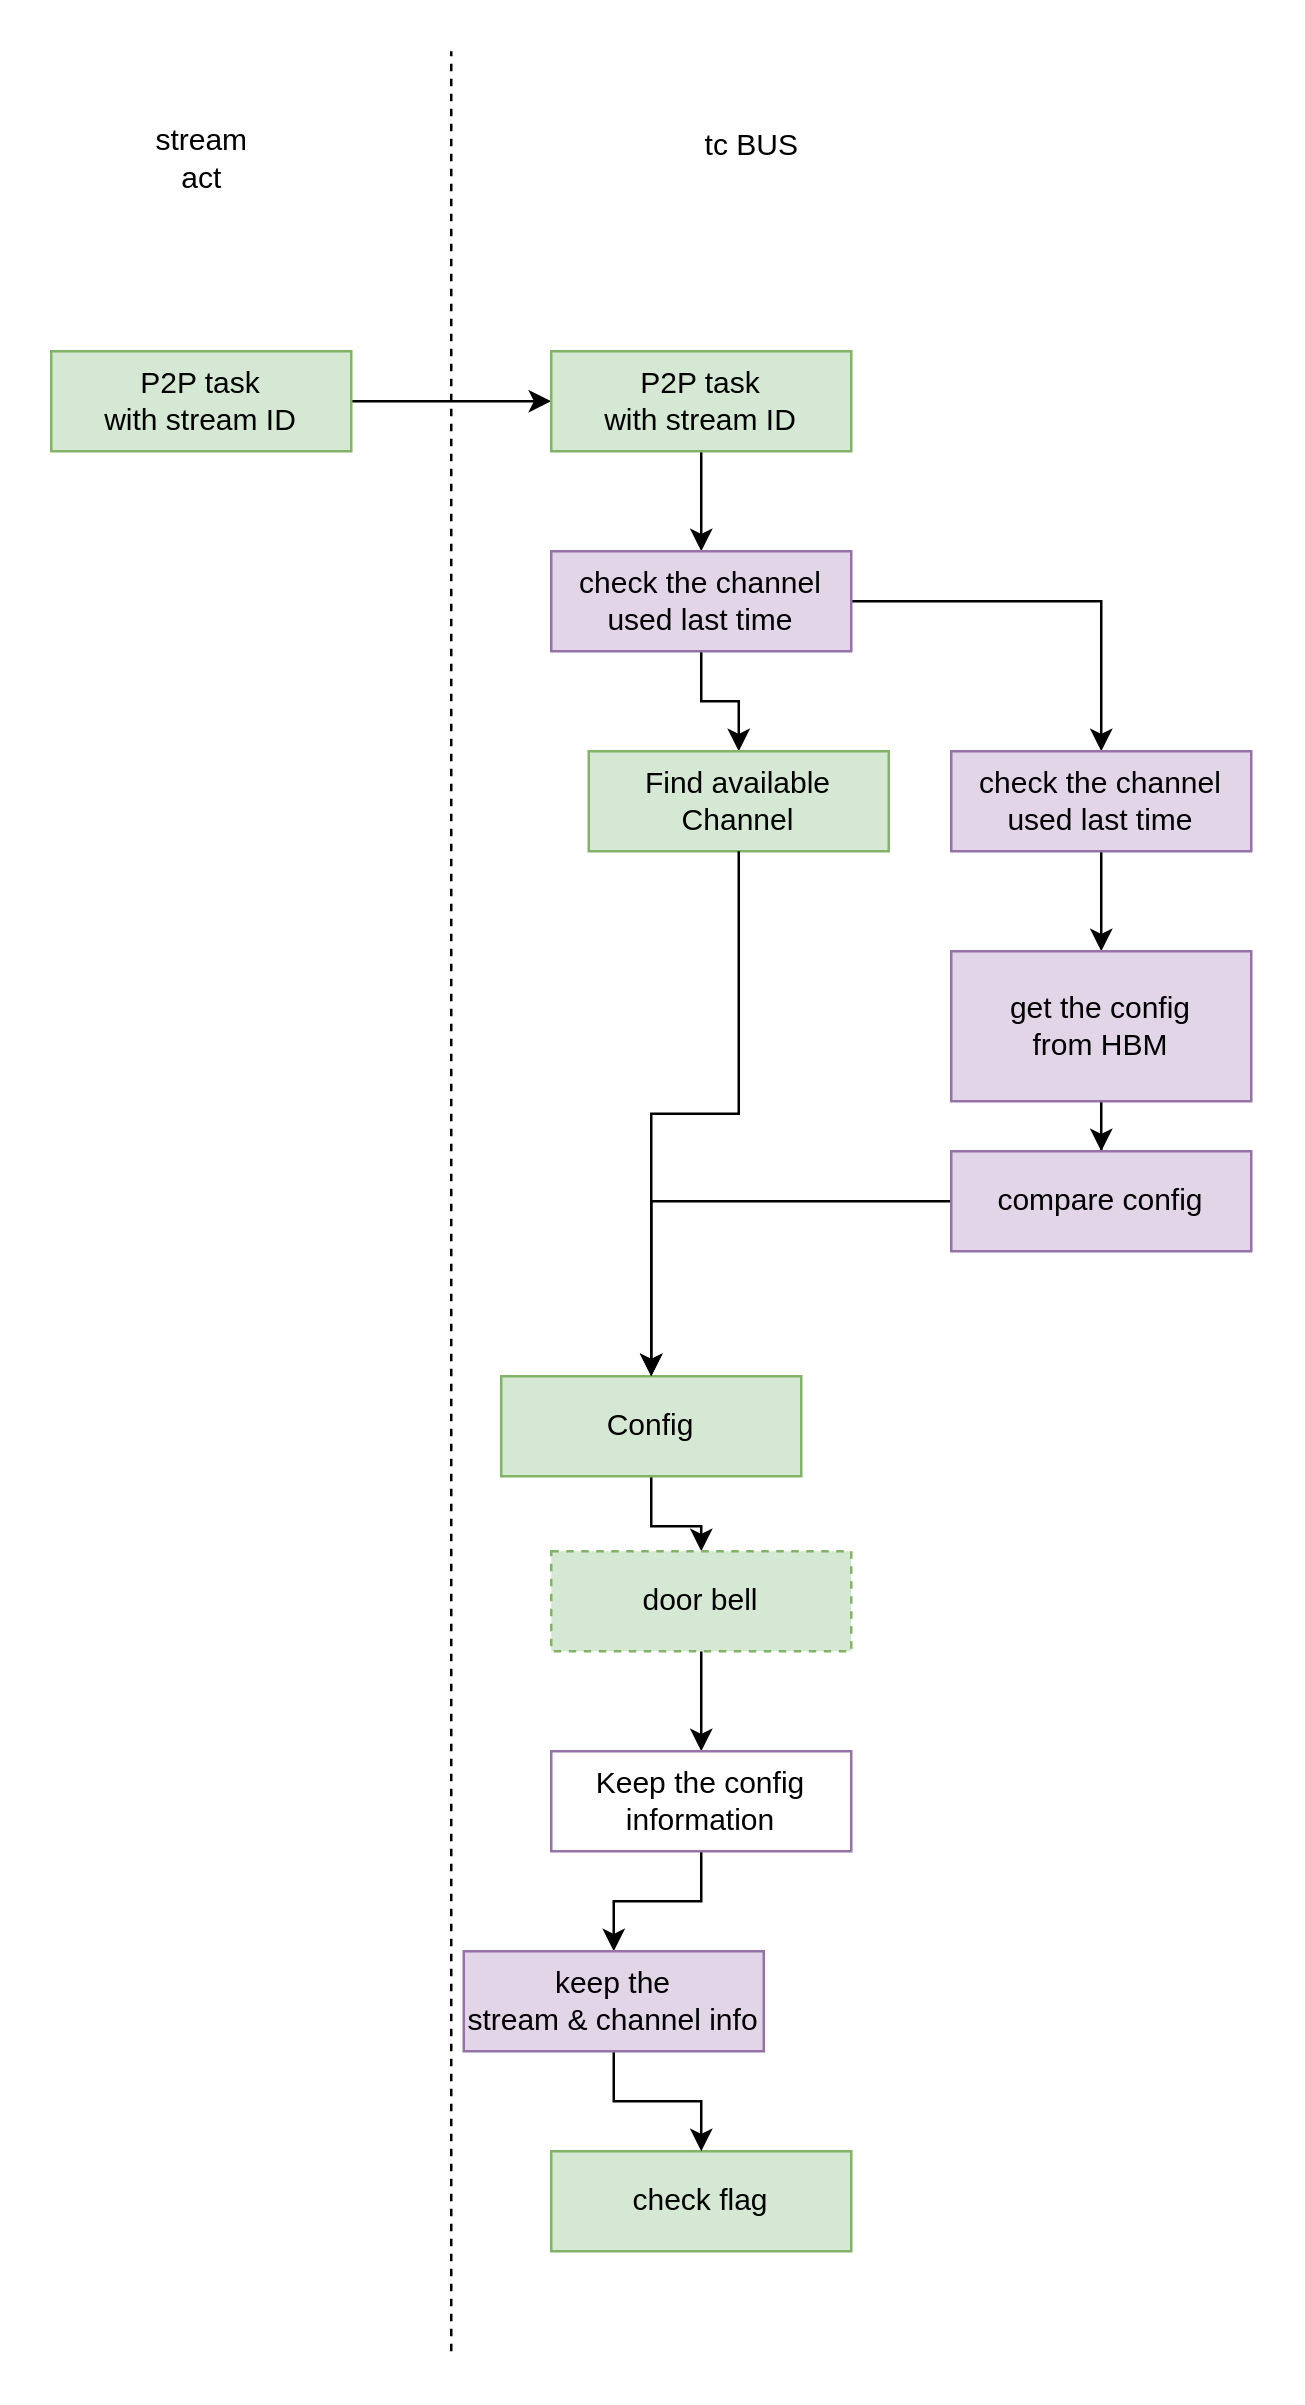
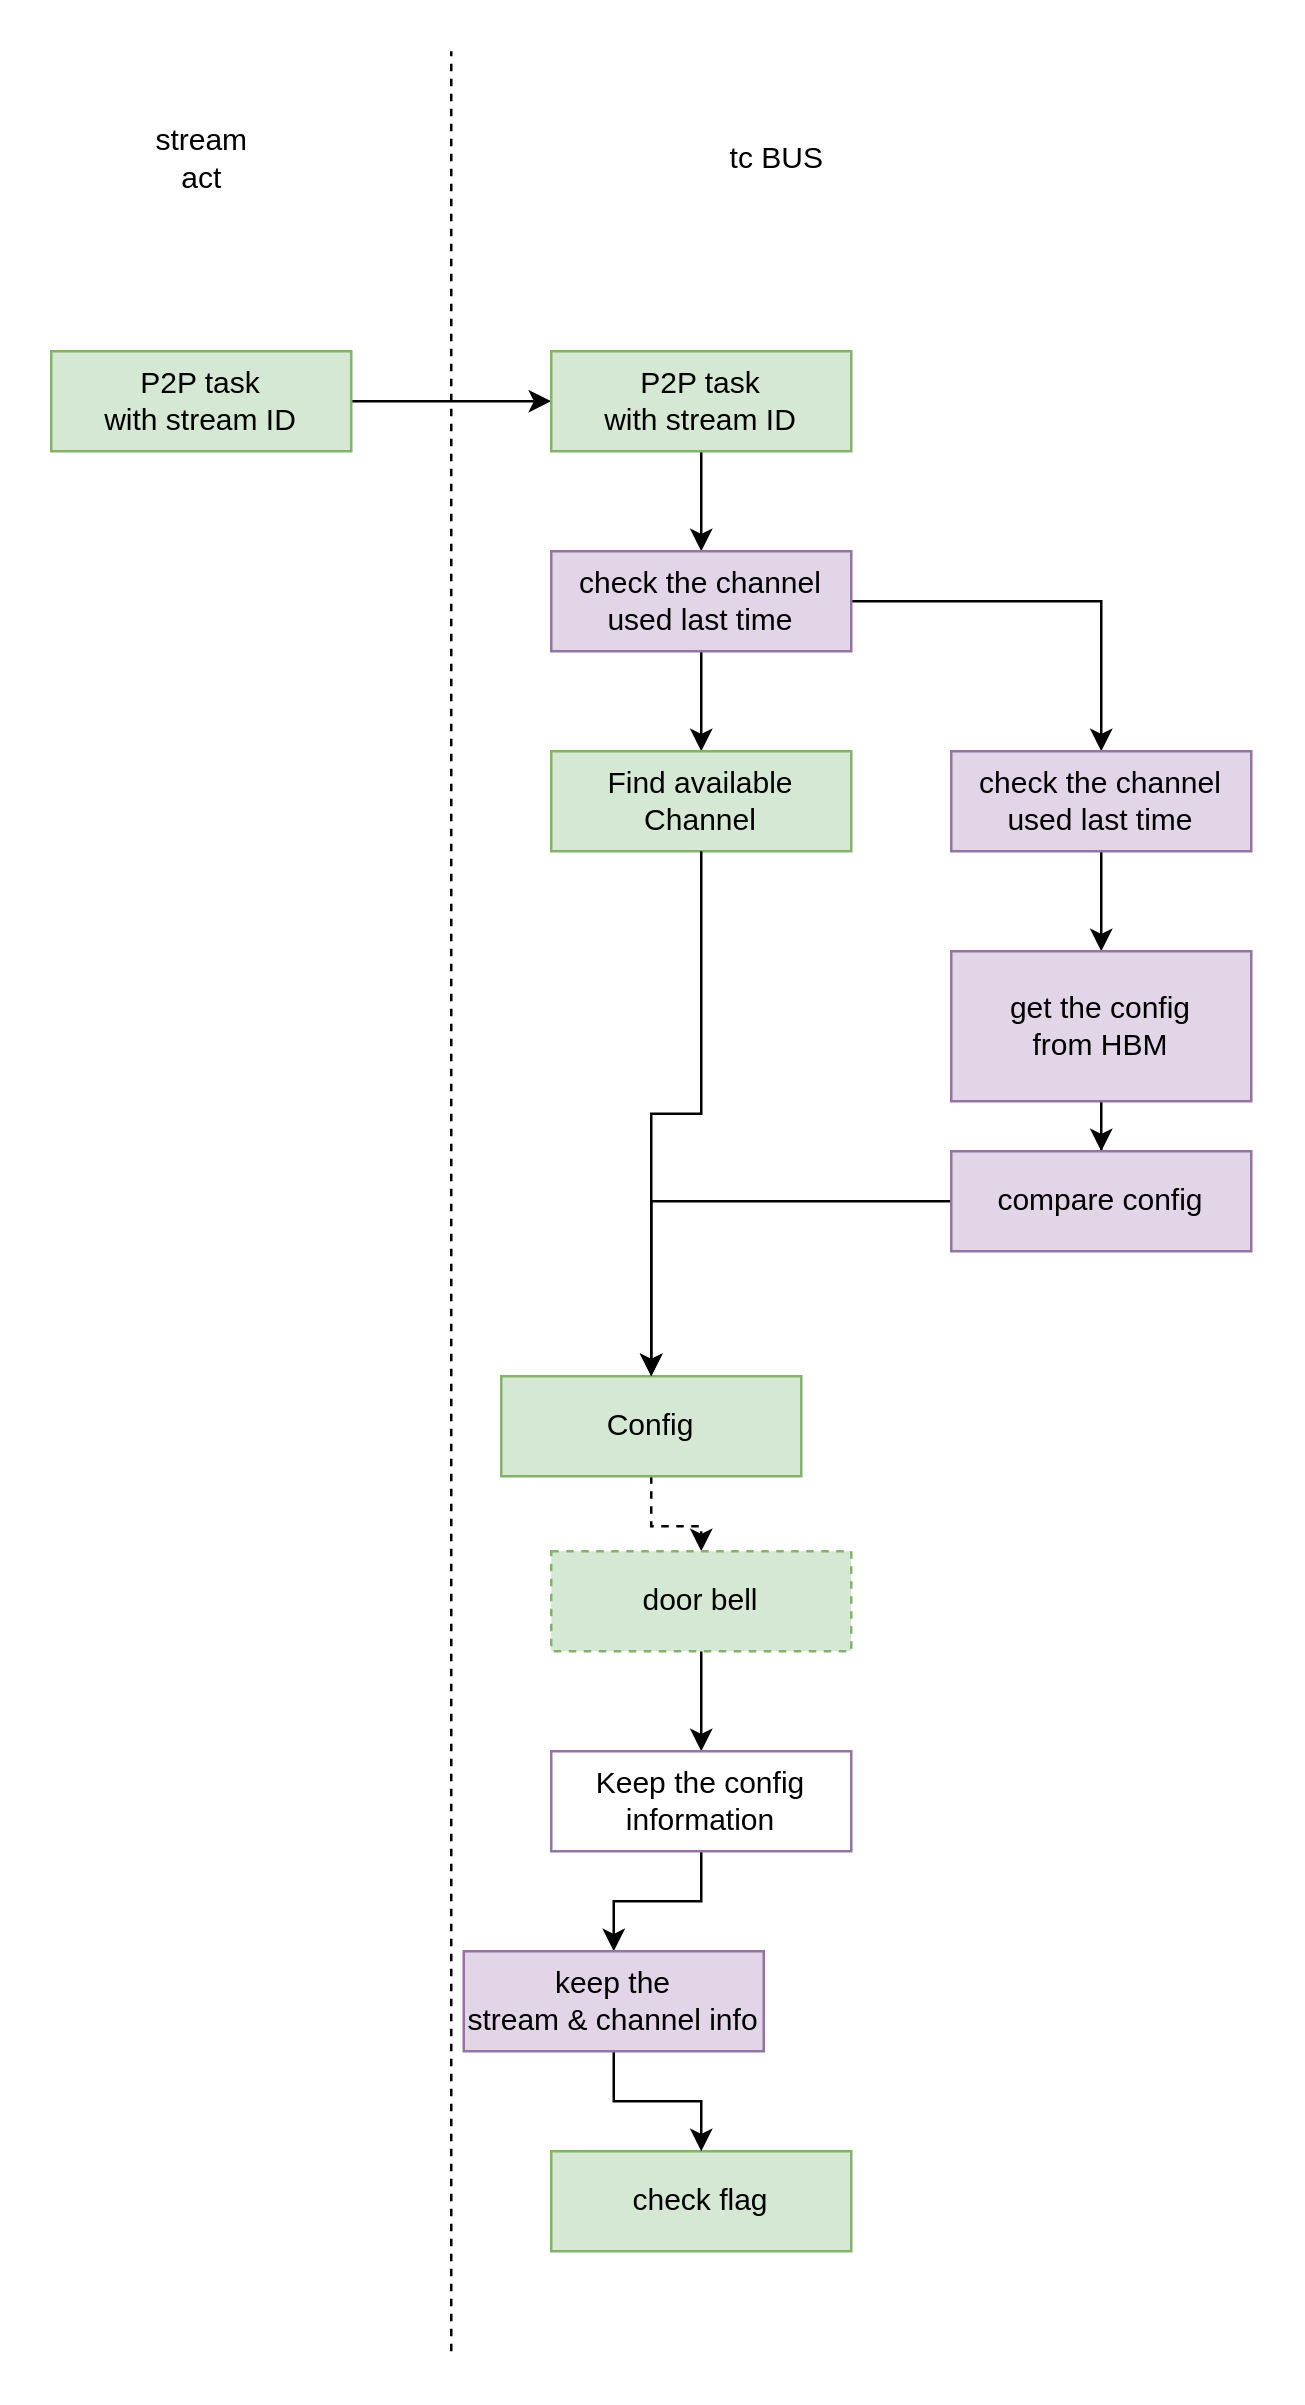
node "tc BUS": moved (751, 146) -> (776, 159)
node "Find available Channel": moved (739, 801) -> (701, 801)
edge "Config" -> "door bell": style solid -> dashed
